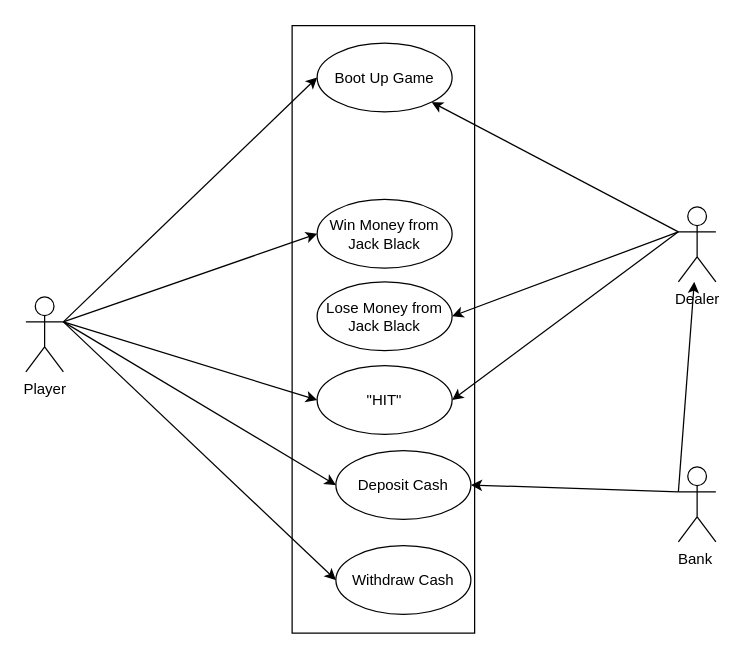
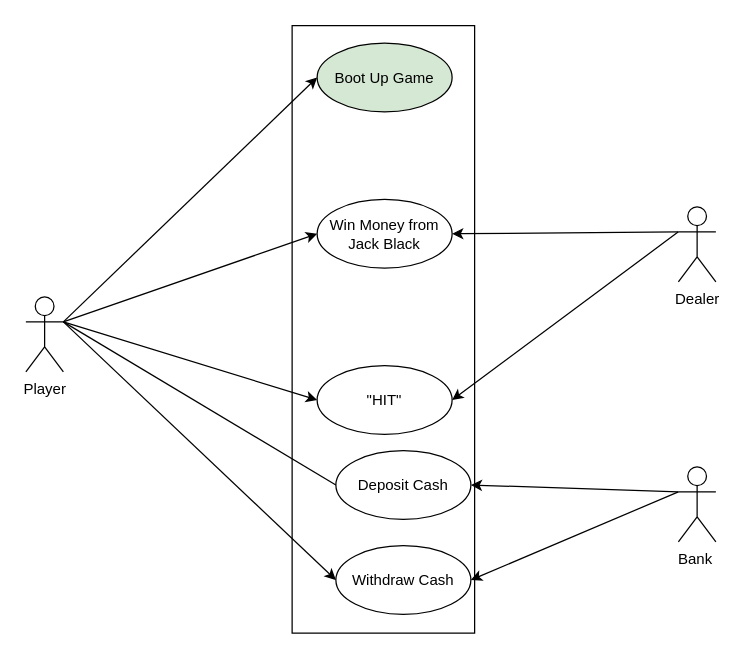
node "Boot Up Game": fillcolor #ffffff -> #d5e8d4
edge "Dealer" -> "Boot Up Game": now "Dealer" -> "Win Money from Jack Black"
edge "Dealer" -> "Lose Money from Jack Black": removed
node "Lose Money from Jack Black": removed
edge "Bank" -> "Dealer": now "Bank" -> "Withdraw Cash"
edge "Player" -> "Deposit Cash": arrowhead classic -> none
